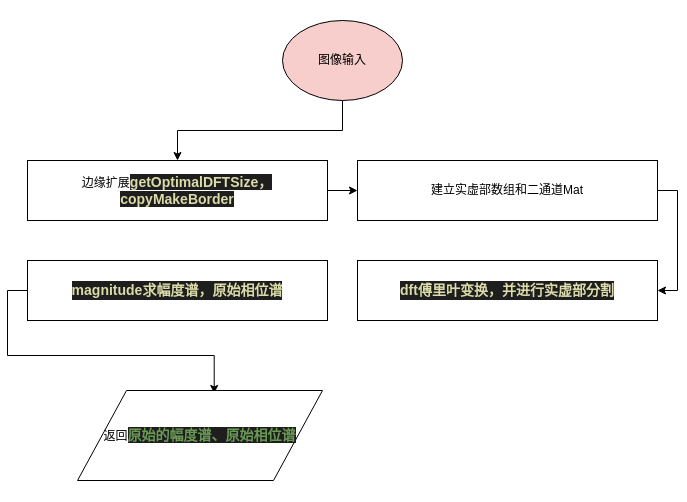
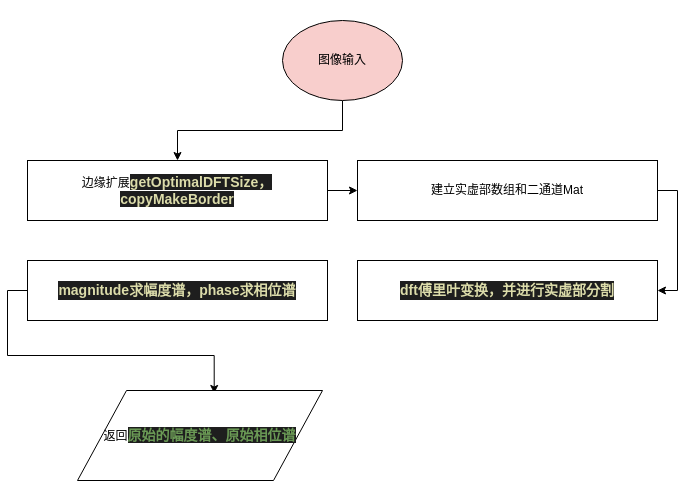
node "magnitude求幅度谱，原始相位谱": label "magnitude求幅度谱，原始相位谱" -> "magnitude求幅度谱，phase求相位谱"
